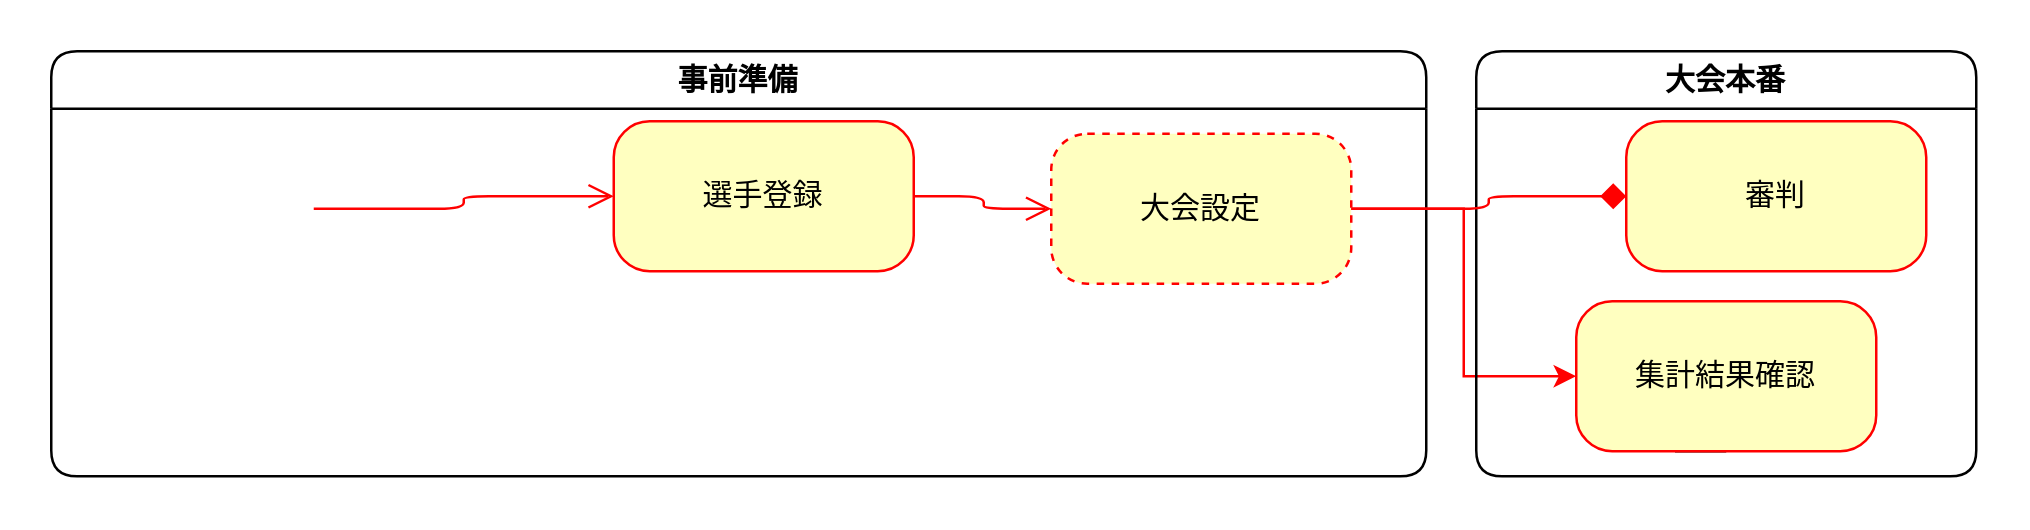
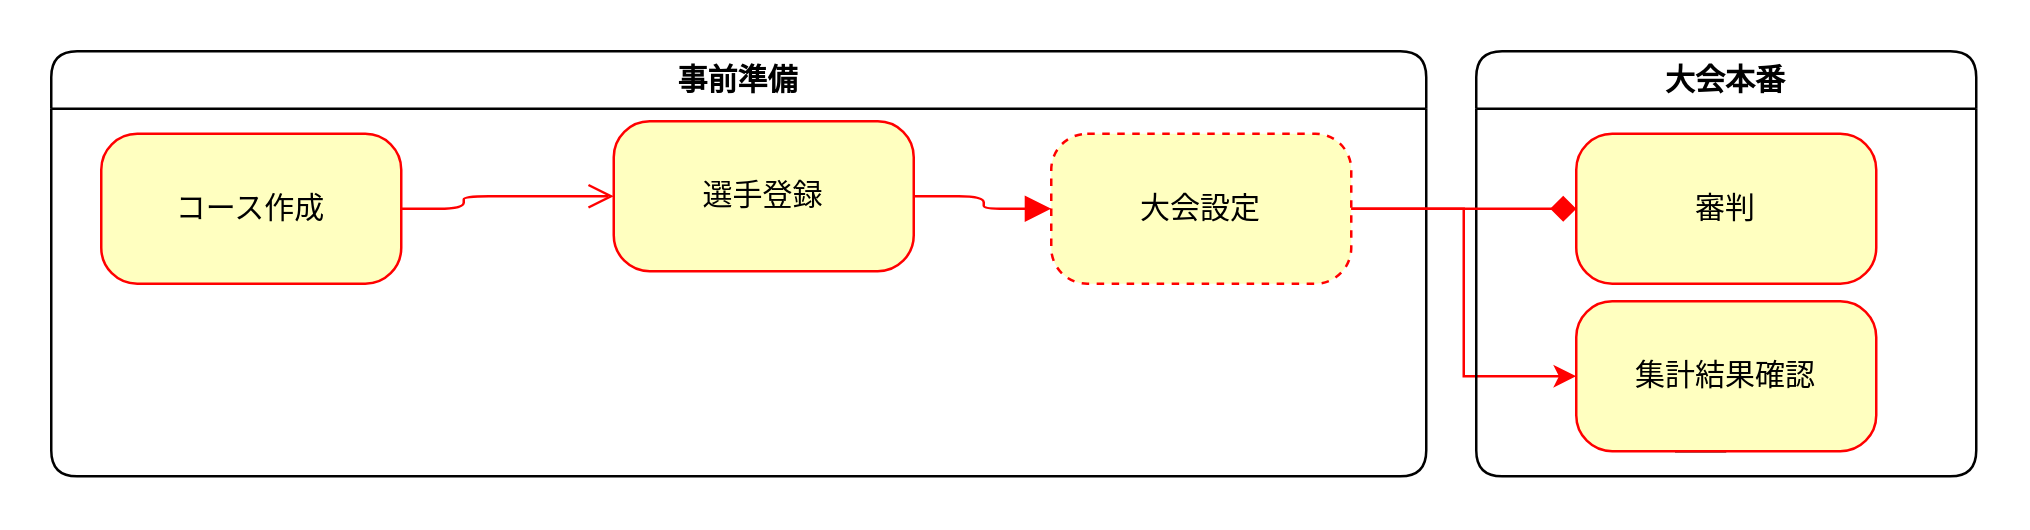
node "審判": moved (1776, 196) -> (1726, 209)
node "コース作成": added
edge "選手登録" -> "大会設定": arrowhead open -> block
